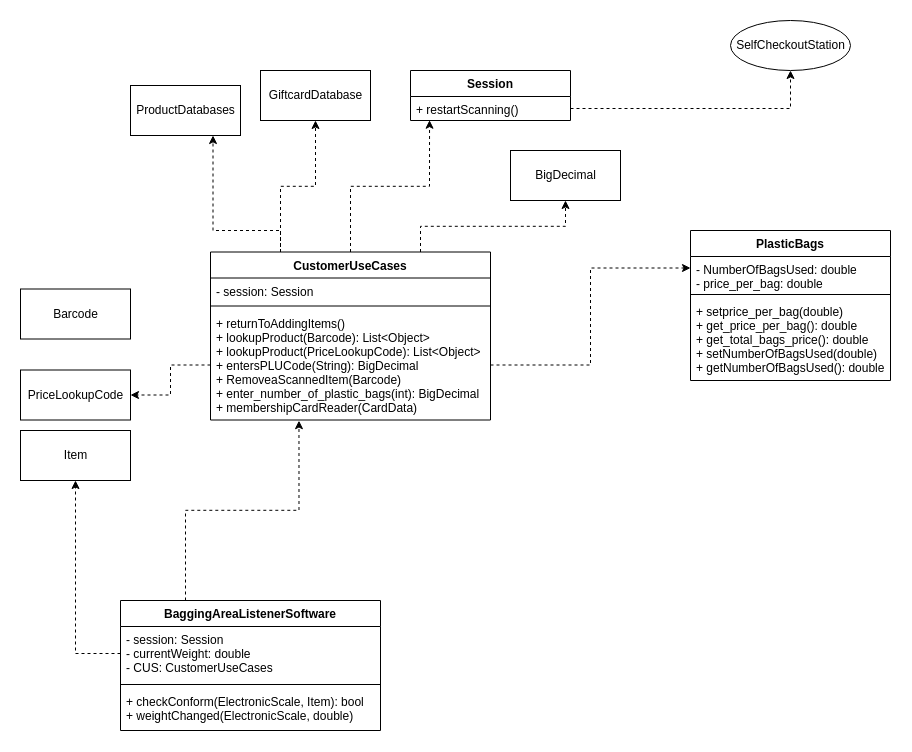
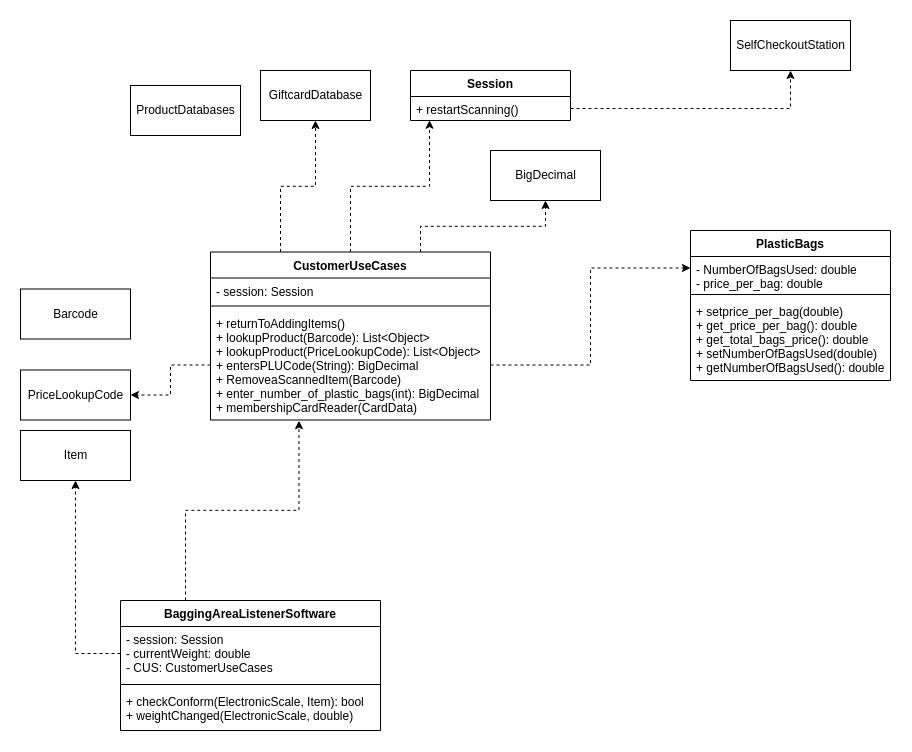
node "SelfCheckoutStation": shape ellipse -> rectangle
node "BigDecimal": moved (566, 176) -> (546, 176)
edge "CustomerUseCases" -> "ProductDatabases": removed
